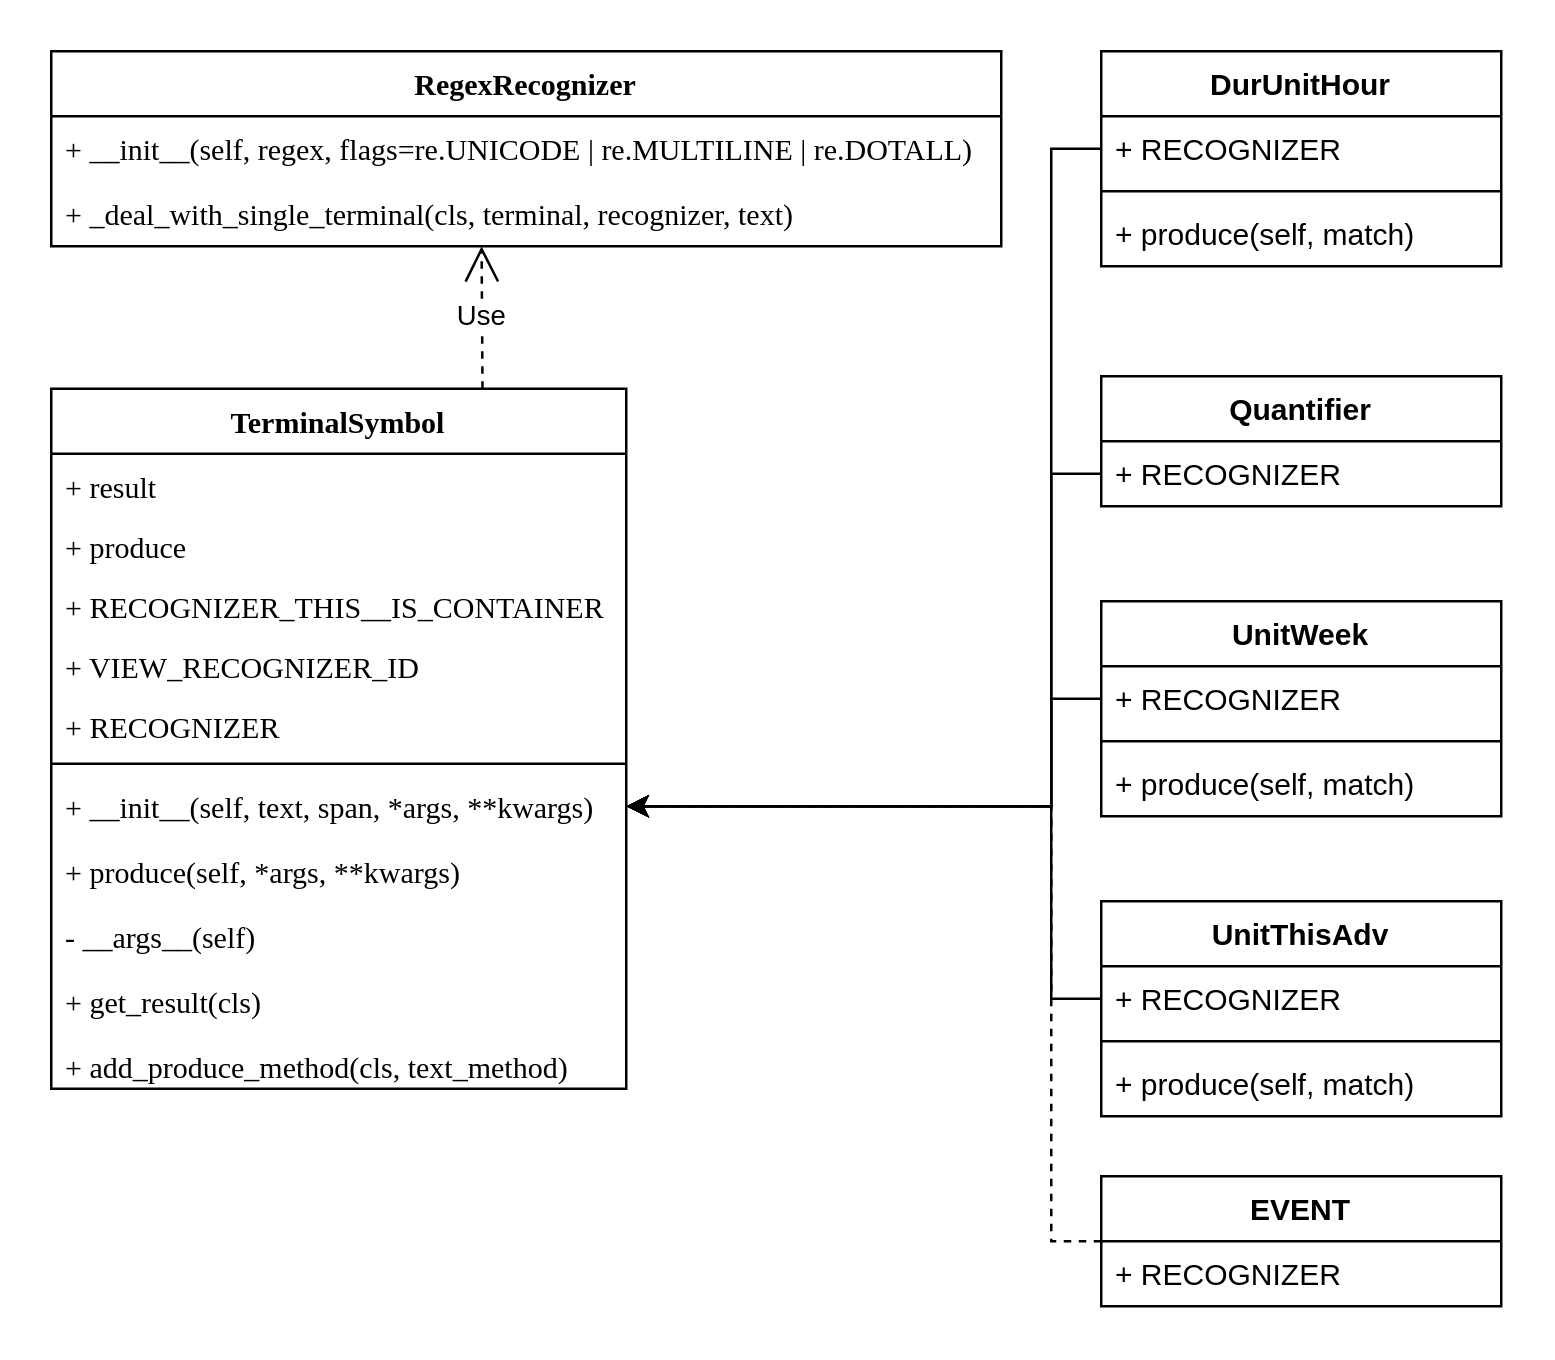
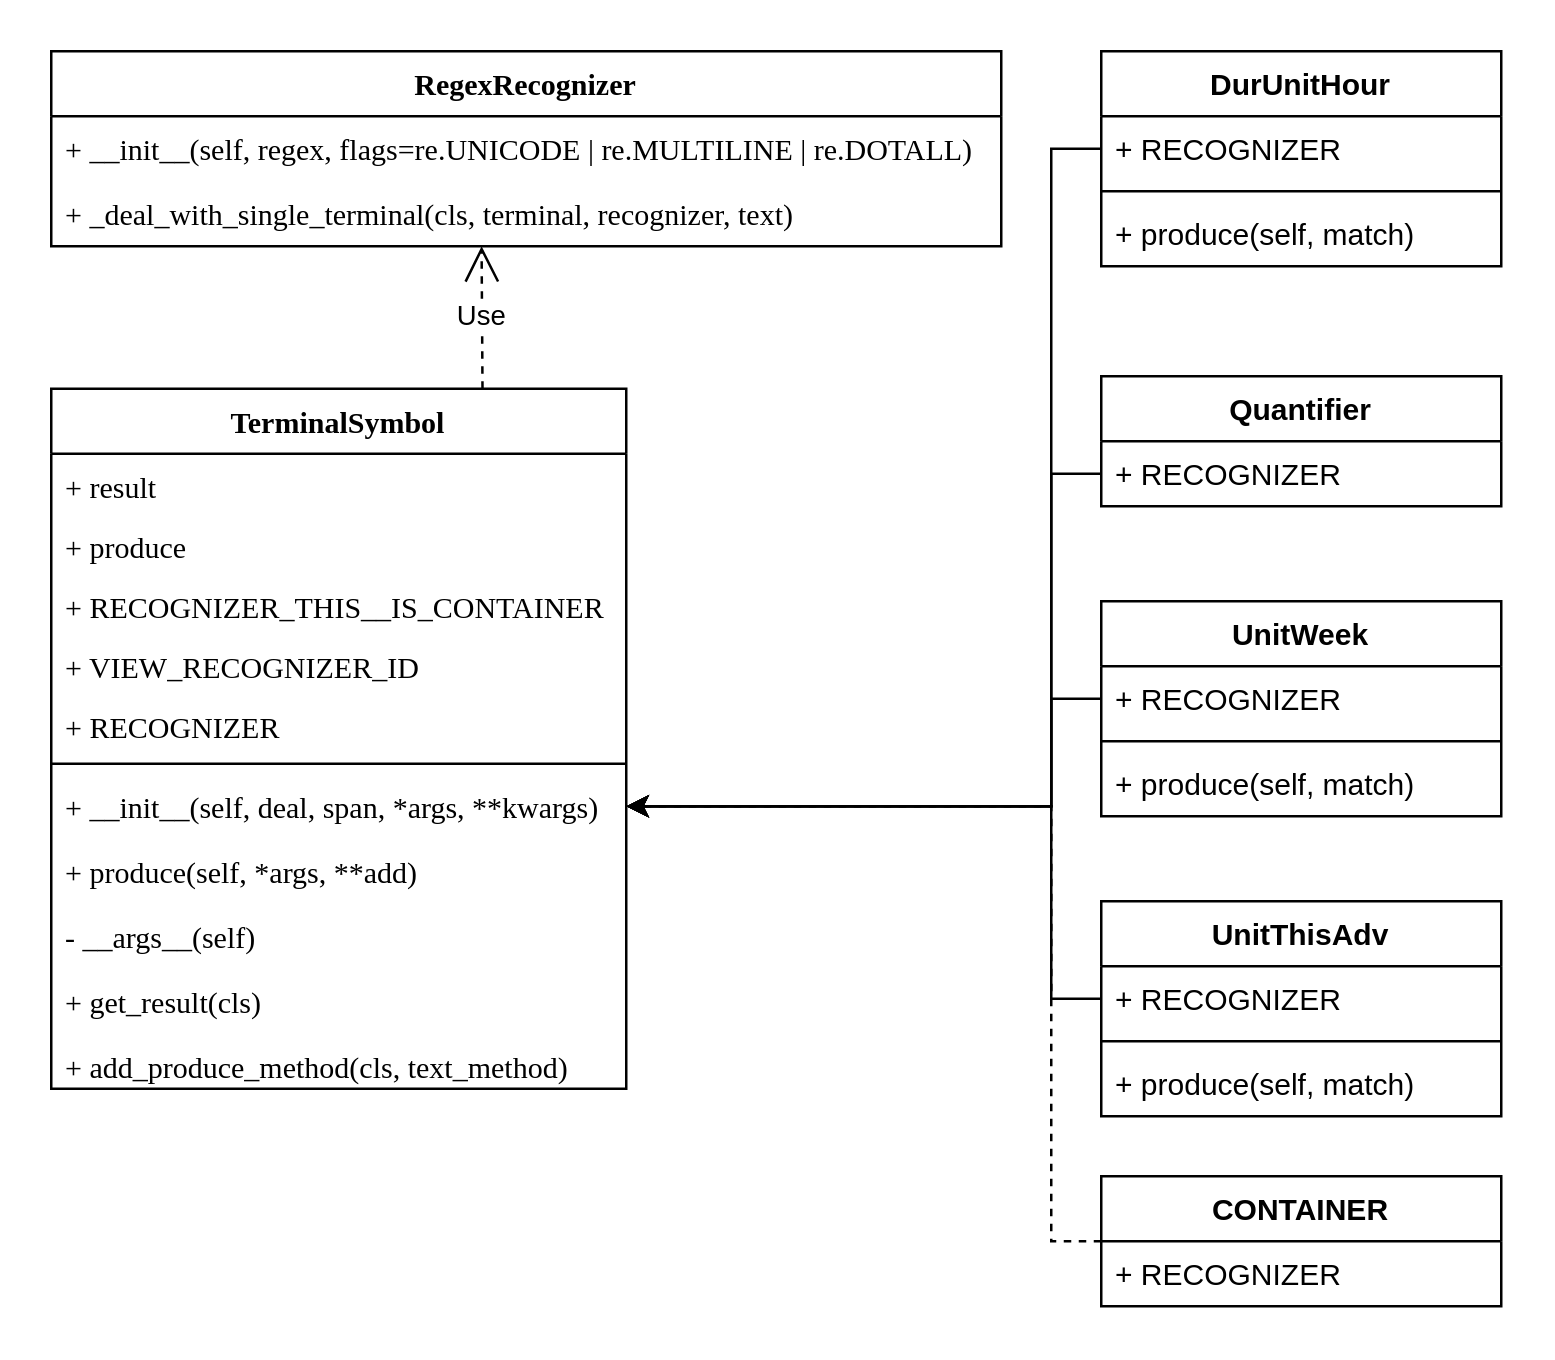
node "+ __init__(self, text, span, *args, **kwargs)": label "+ __init__(self, text, span, *args, **kwargs)" -> "+ __init__(self, deal, span, *args, **kwargs)"
node "+ produce(self, *args, **kwargs)": label "+ produce(self, *args, **kwargs)" -> "+ produce(self, *args, **add)"
node "EVENT": label "EVENT" -> "CONTAINER"
